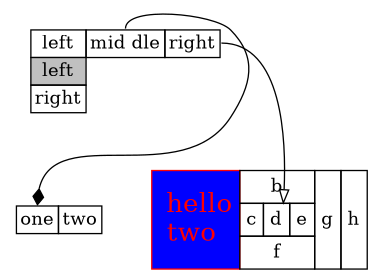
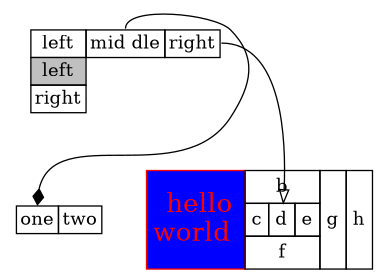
node "hello": text "two" -> "world"
